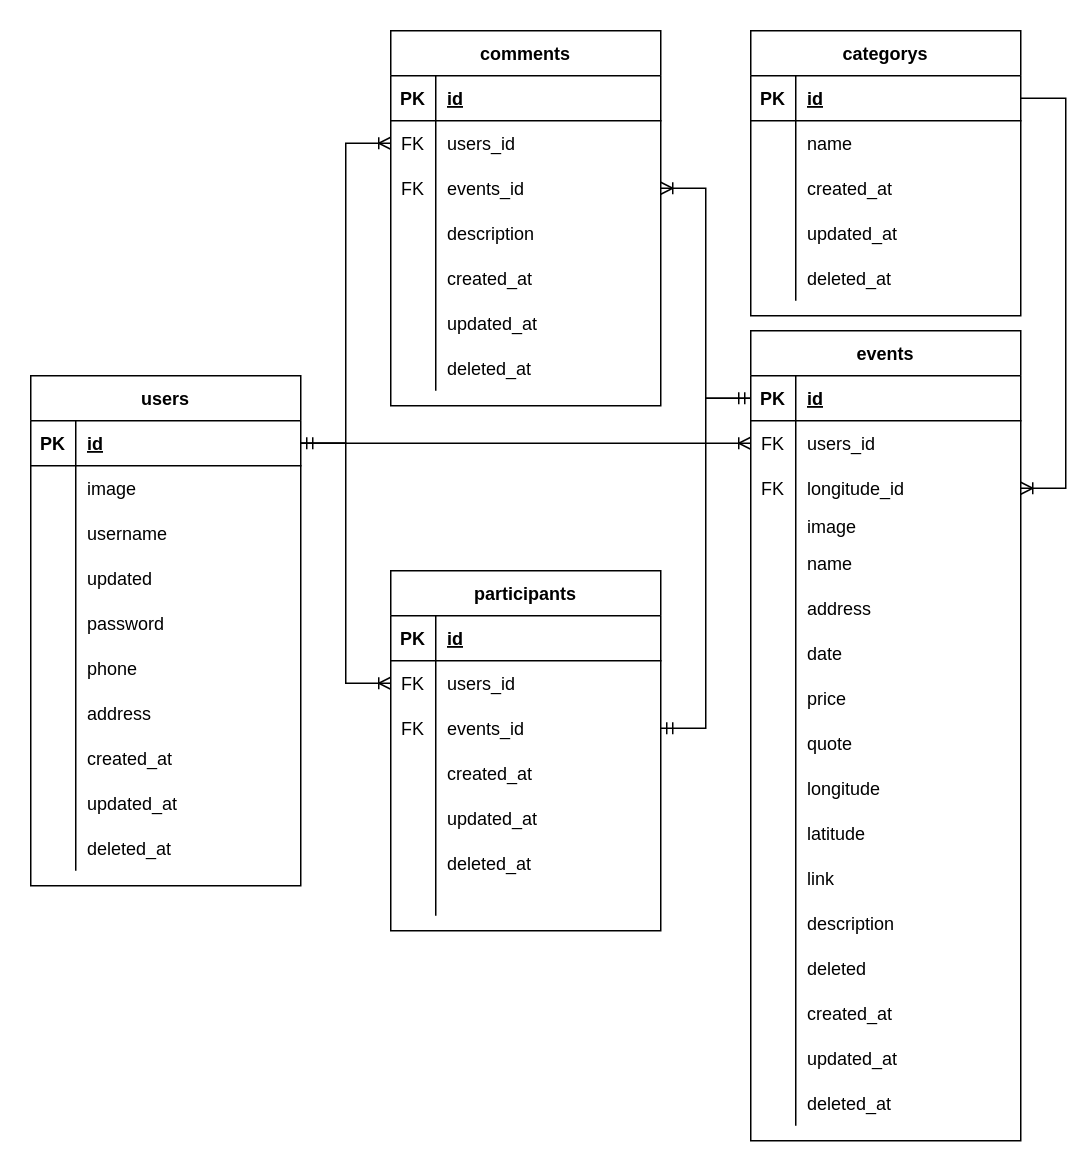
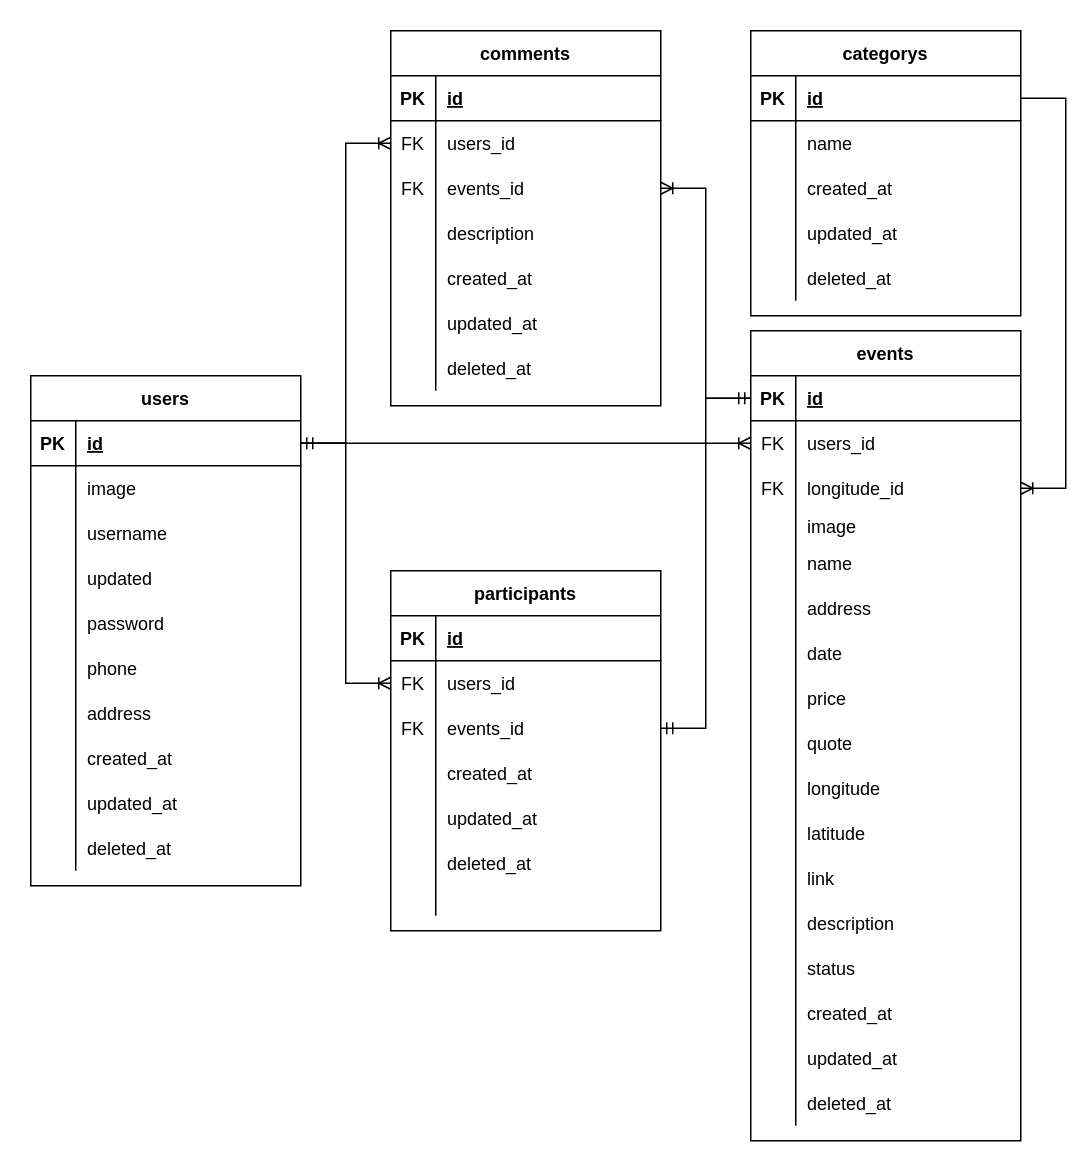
node "deleted": label "deleted" -> "status"
